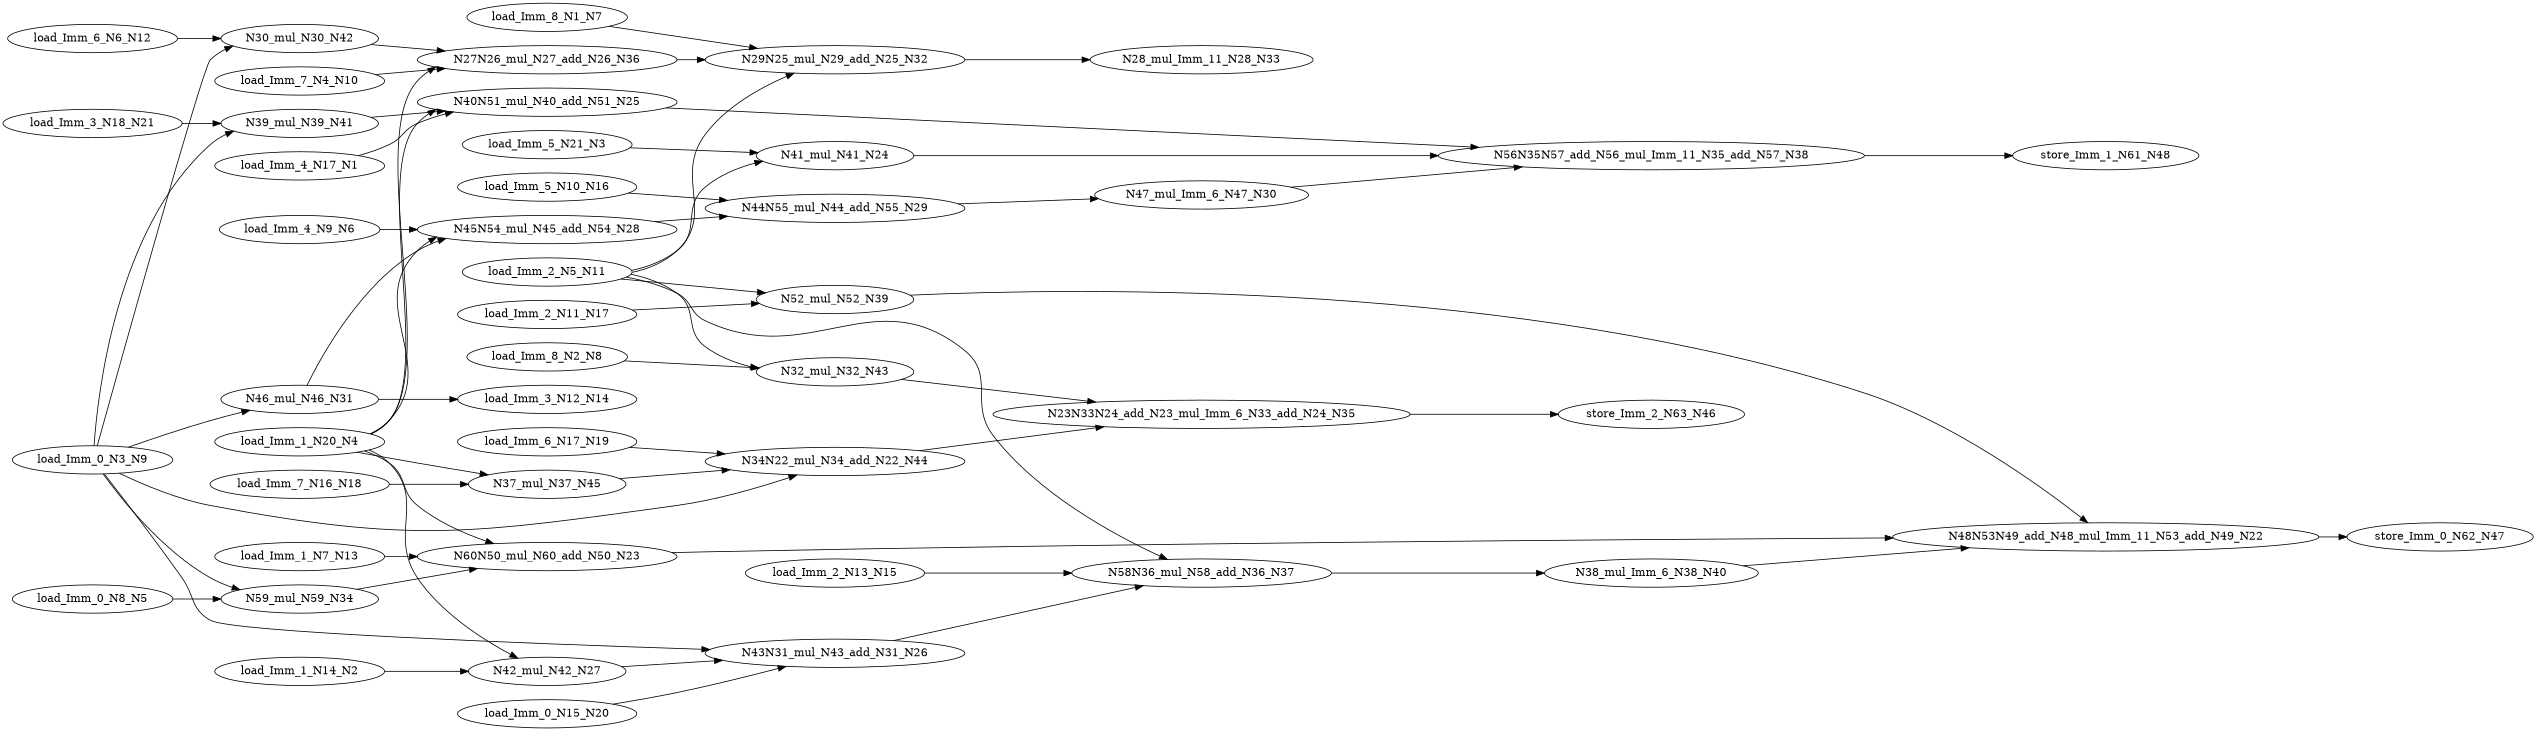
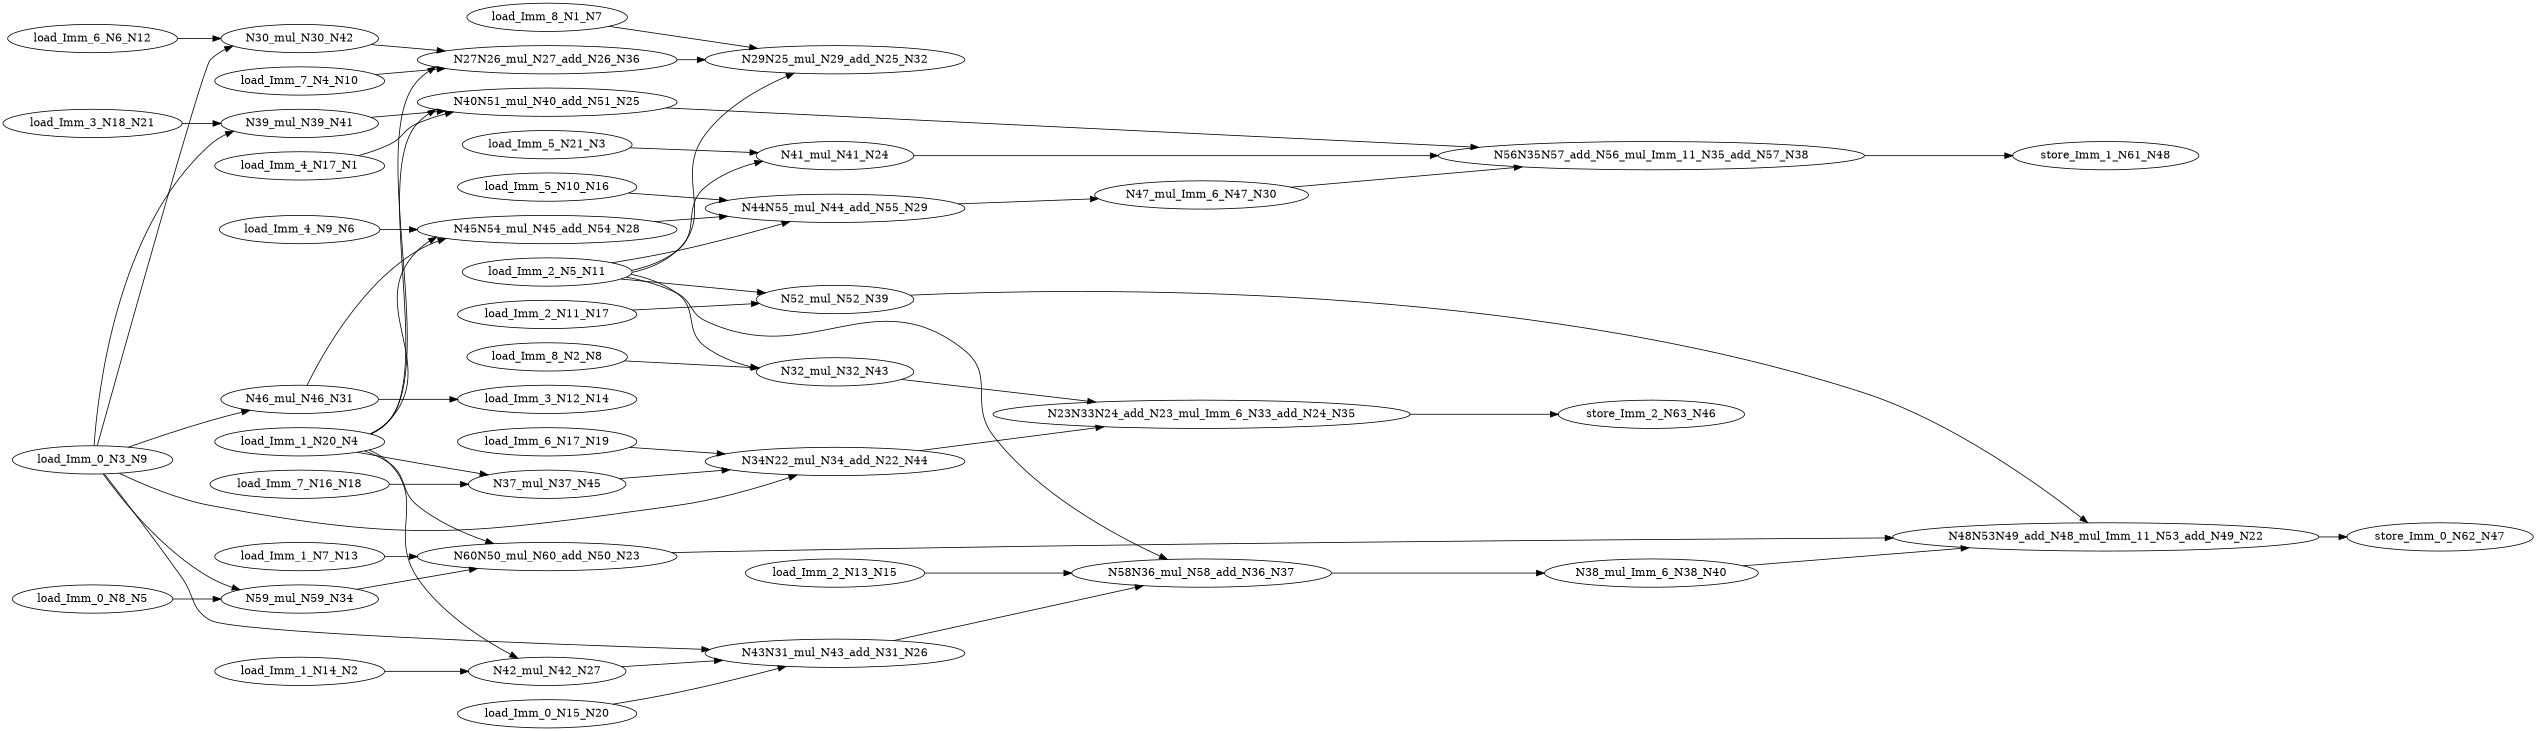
node "N28_mul_Imm_11_N28_N33": removed
edge "load_Imm_2_N5_N11" -> "N44N55_mul_N44_add_N55_N29": added
